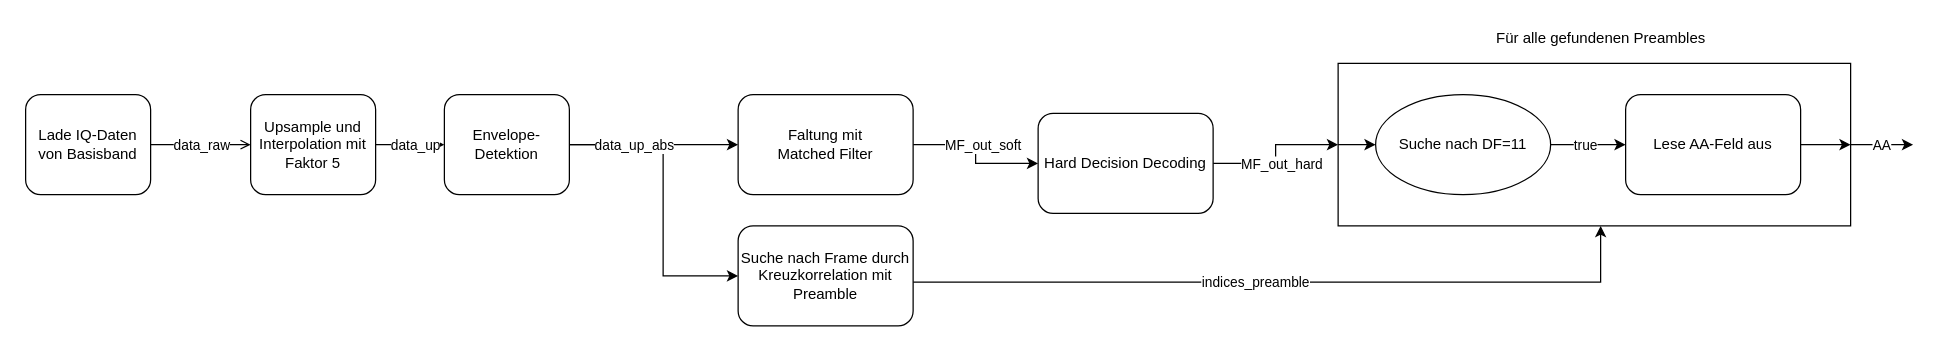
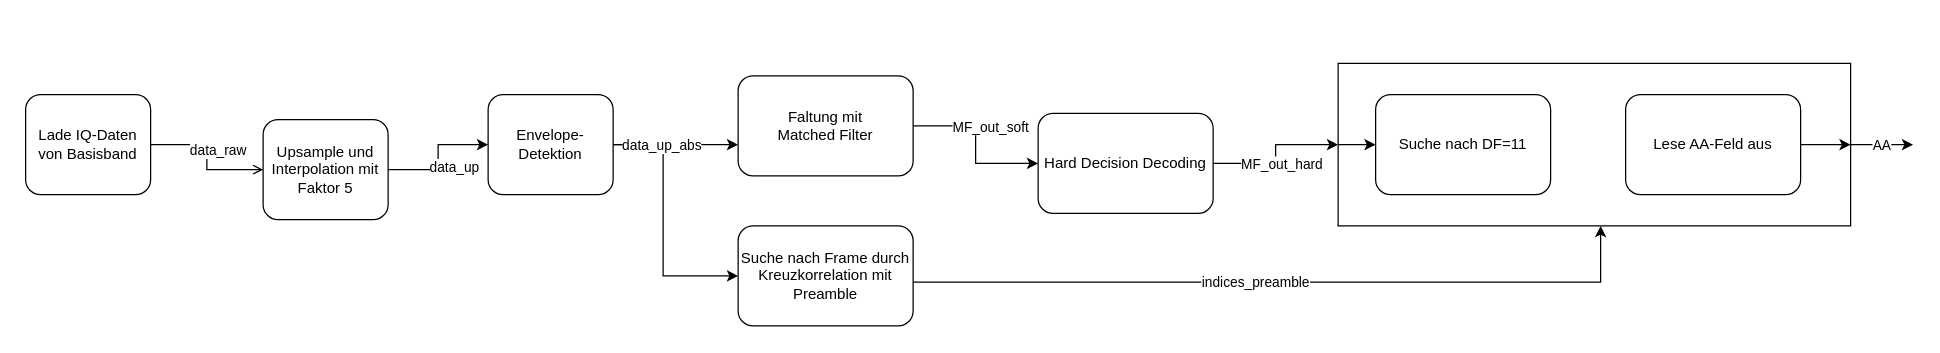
node "Für alle gefundenen Preambles": removed
node "Upsample und Interpolation mit Faktor 5": moved (313, 144) -> (326, 169)
node "Envelope-Detektion": moved (507, 144) -> (551, 144)
node "Faltung mit Matched Filter": moved (826, 144) -> (826, 126)
node "Suche nach DF=11": shape ellipse -> rounded rectangle
edge "Suche nach DF=11" -> "Lese AA-Feld aus": removed, label "true"
